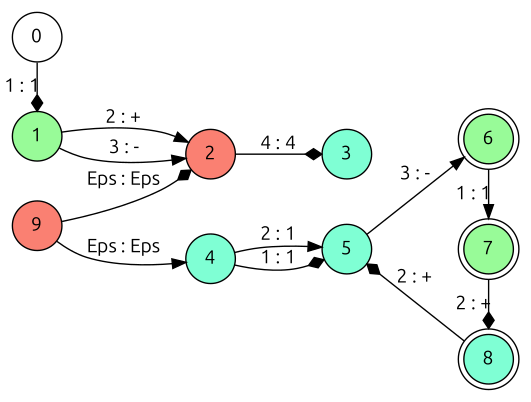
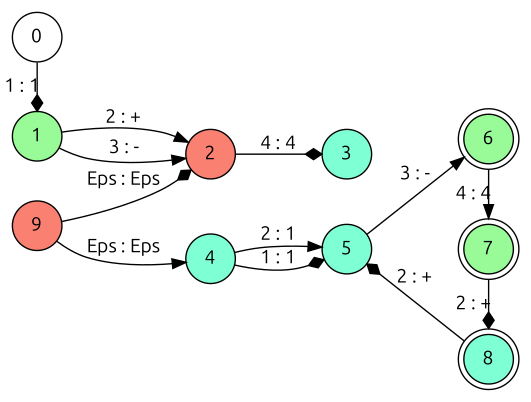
edge "6" -> "7": label "1 : 1" -> "4 : 4"
